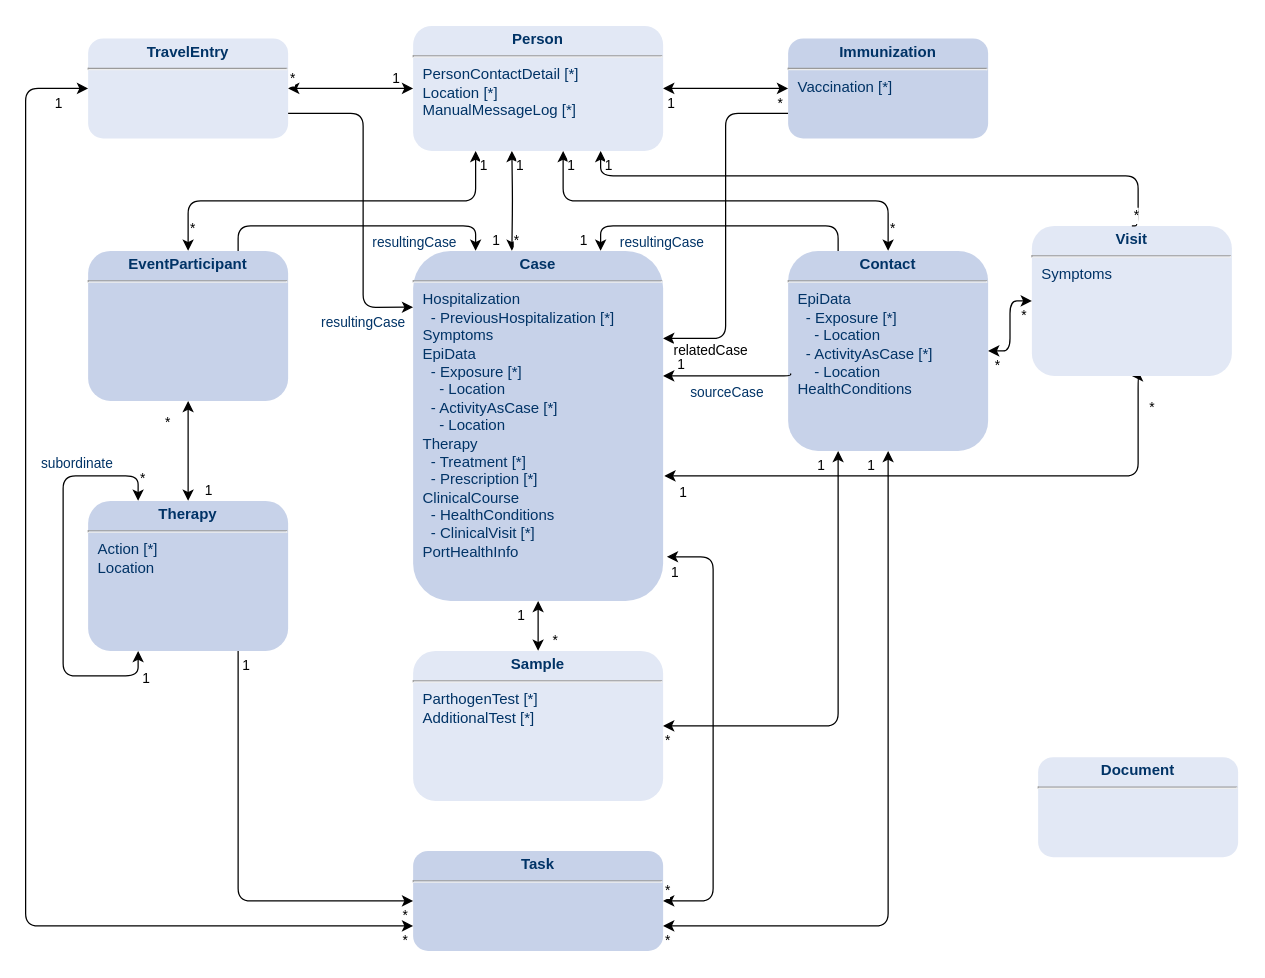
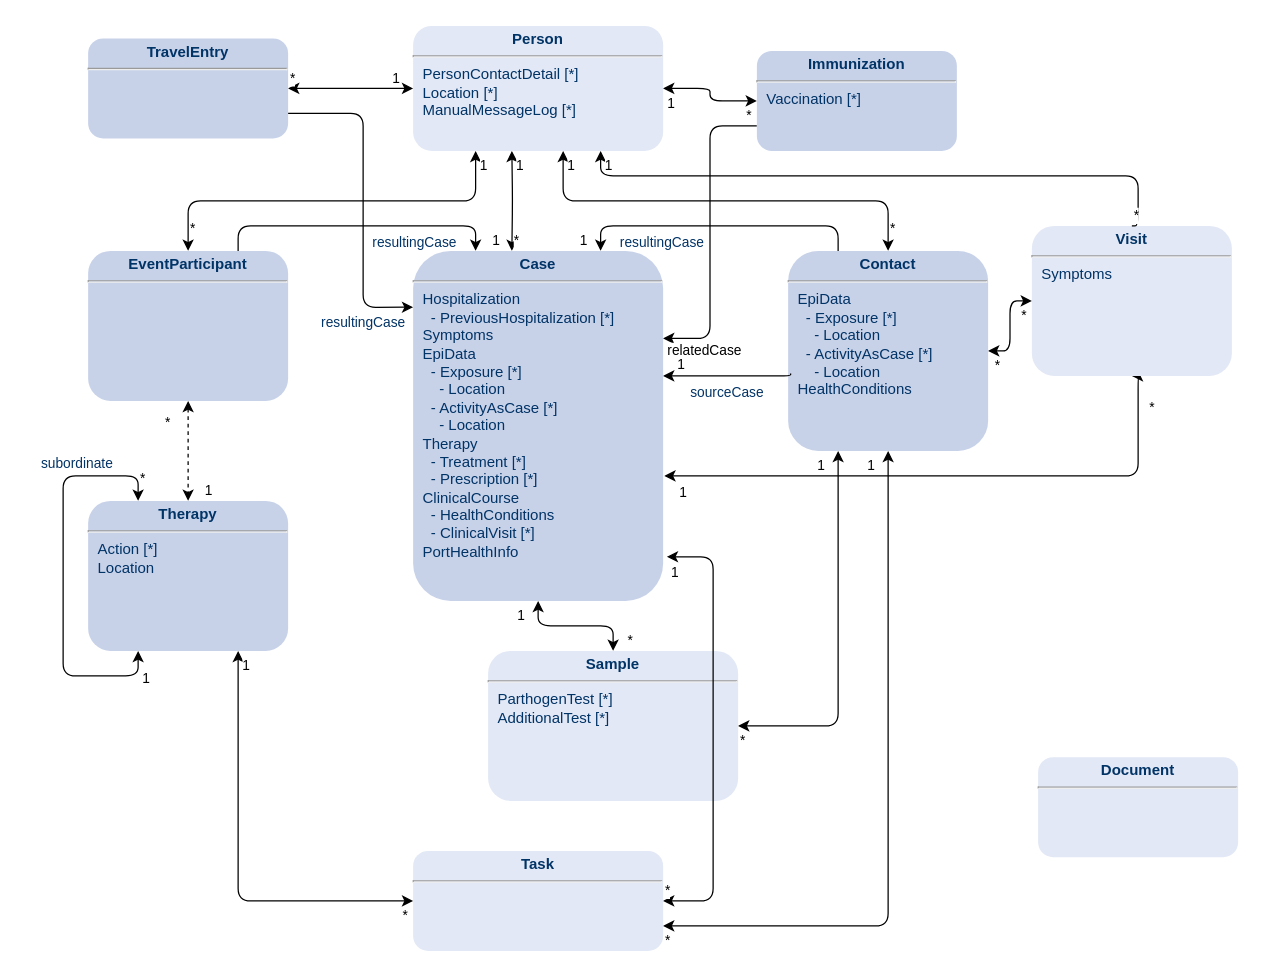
node "TravelEntry": fillcolor #e2e8f5 -> #c7d2e9
node "Immunization Vaccination [*]": moved (888, 88) -> (857, 101)
edge "EventParticipant" -- "Therapy Action [*] Location": style solid -> dashed
edge "Therapy Action [*] Location" -> "Task": arrowhead none -> classic
edge "TravelEntry" -- "Task": removed, labels "1", "*"
node "Sample ParthogenTest [*] AdditionalTest [*]": moved (538, 726) -> (613, 726)
node "Task": fillcolor #c7d2e9 -> #e2e8f5
